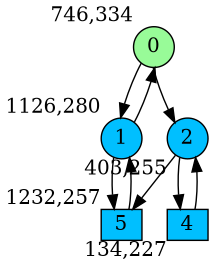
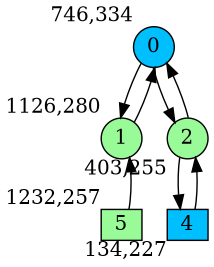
node "0 746,334": fillcolor palegreen -> deepskyblue
node "1 1126,280": fillcolor deepskyblue -> palegreen
node "2 403,255": fillcolor deepskyblue -> palegreen
edge "1 1126,280" -> "5 1232,257": removed
edge "2 403,255" -> "5 1232,257": now "2 403,255" -> "0 746,334"
node "5 1232,257": fillcolor deepskyblue -> palegreen
